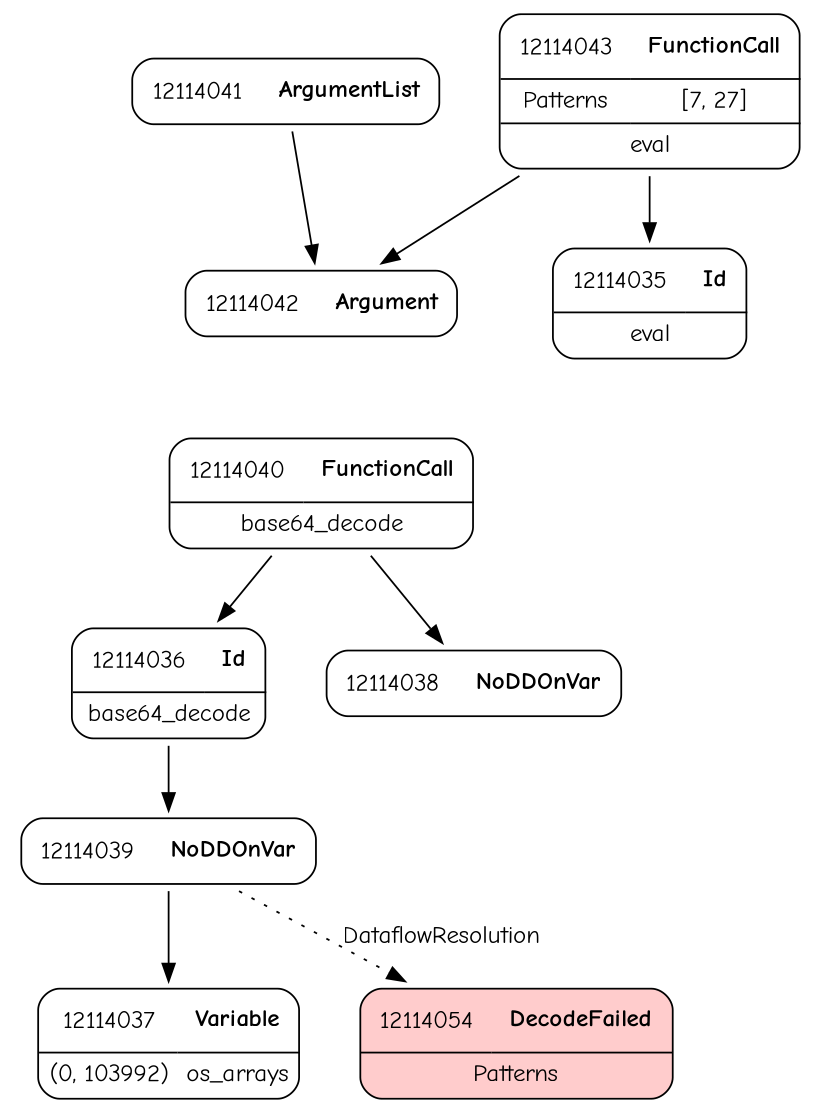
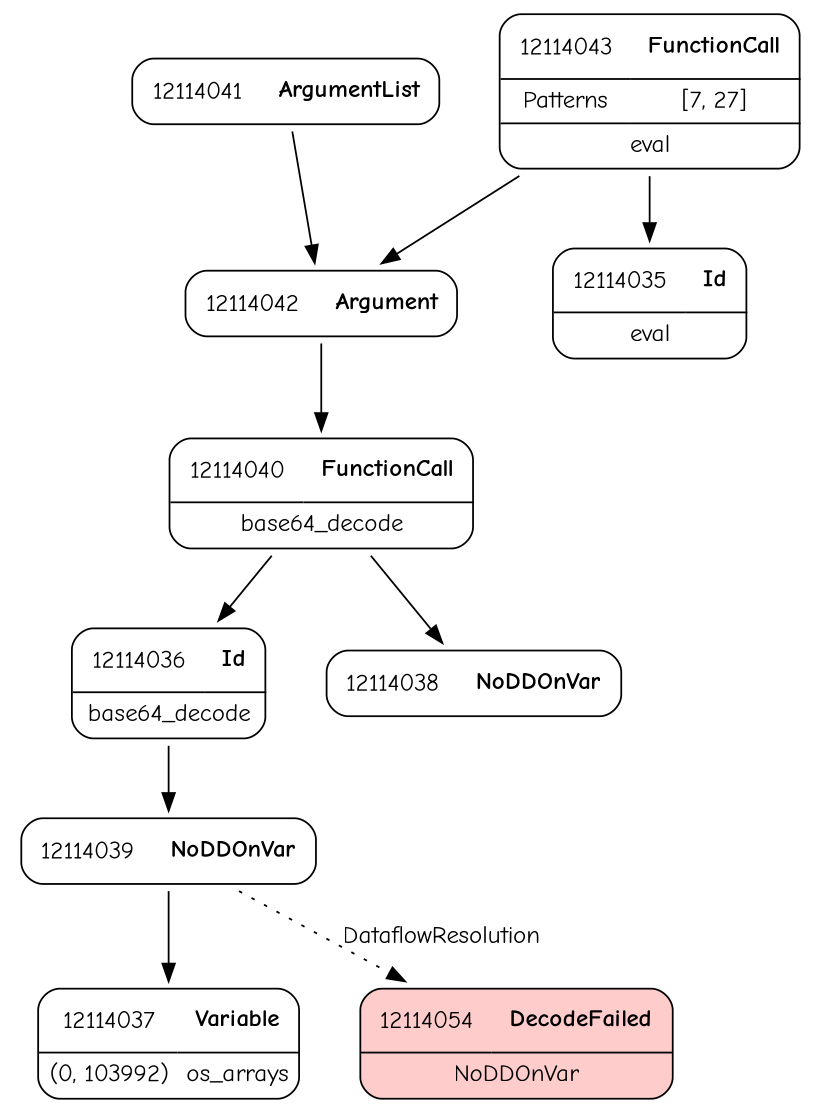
edge "12114042" -> "12114040": added
node "12114054": text "Patterns" -> "NoDDOnVar"
